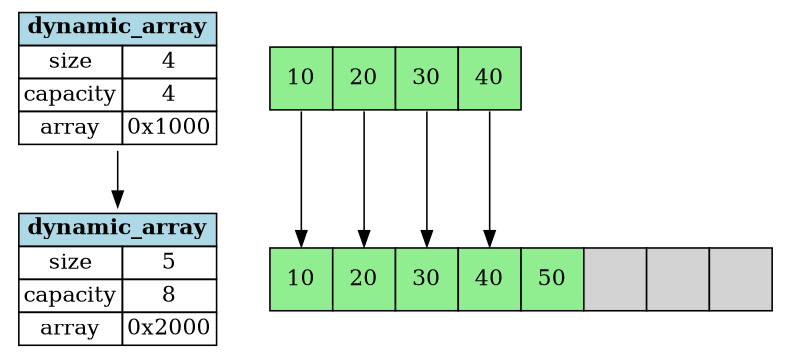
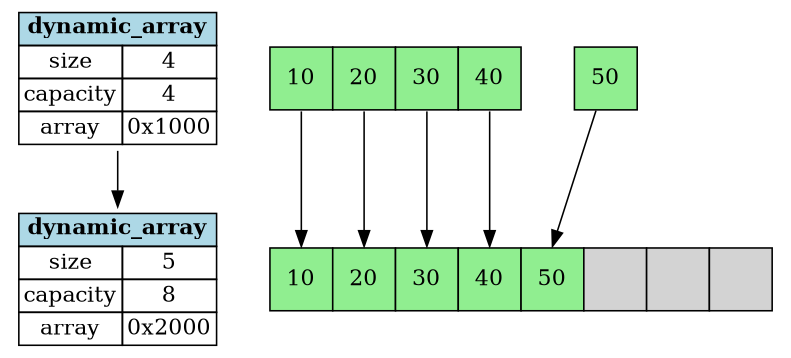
node "50": added
